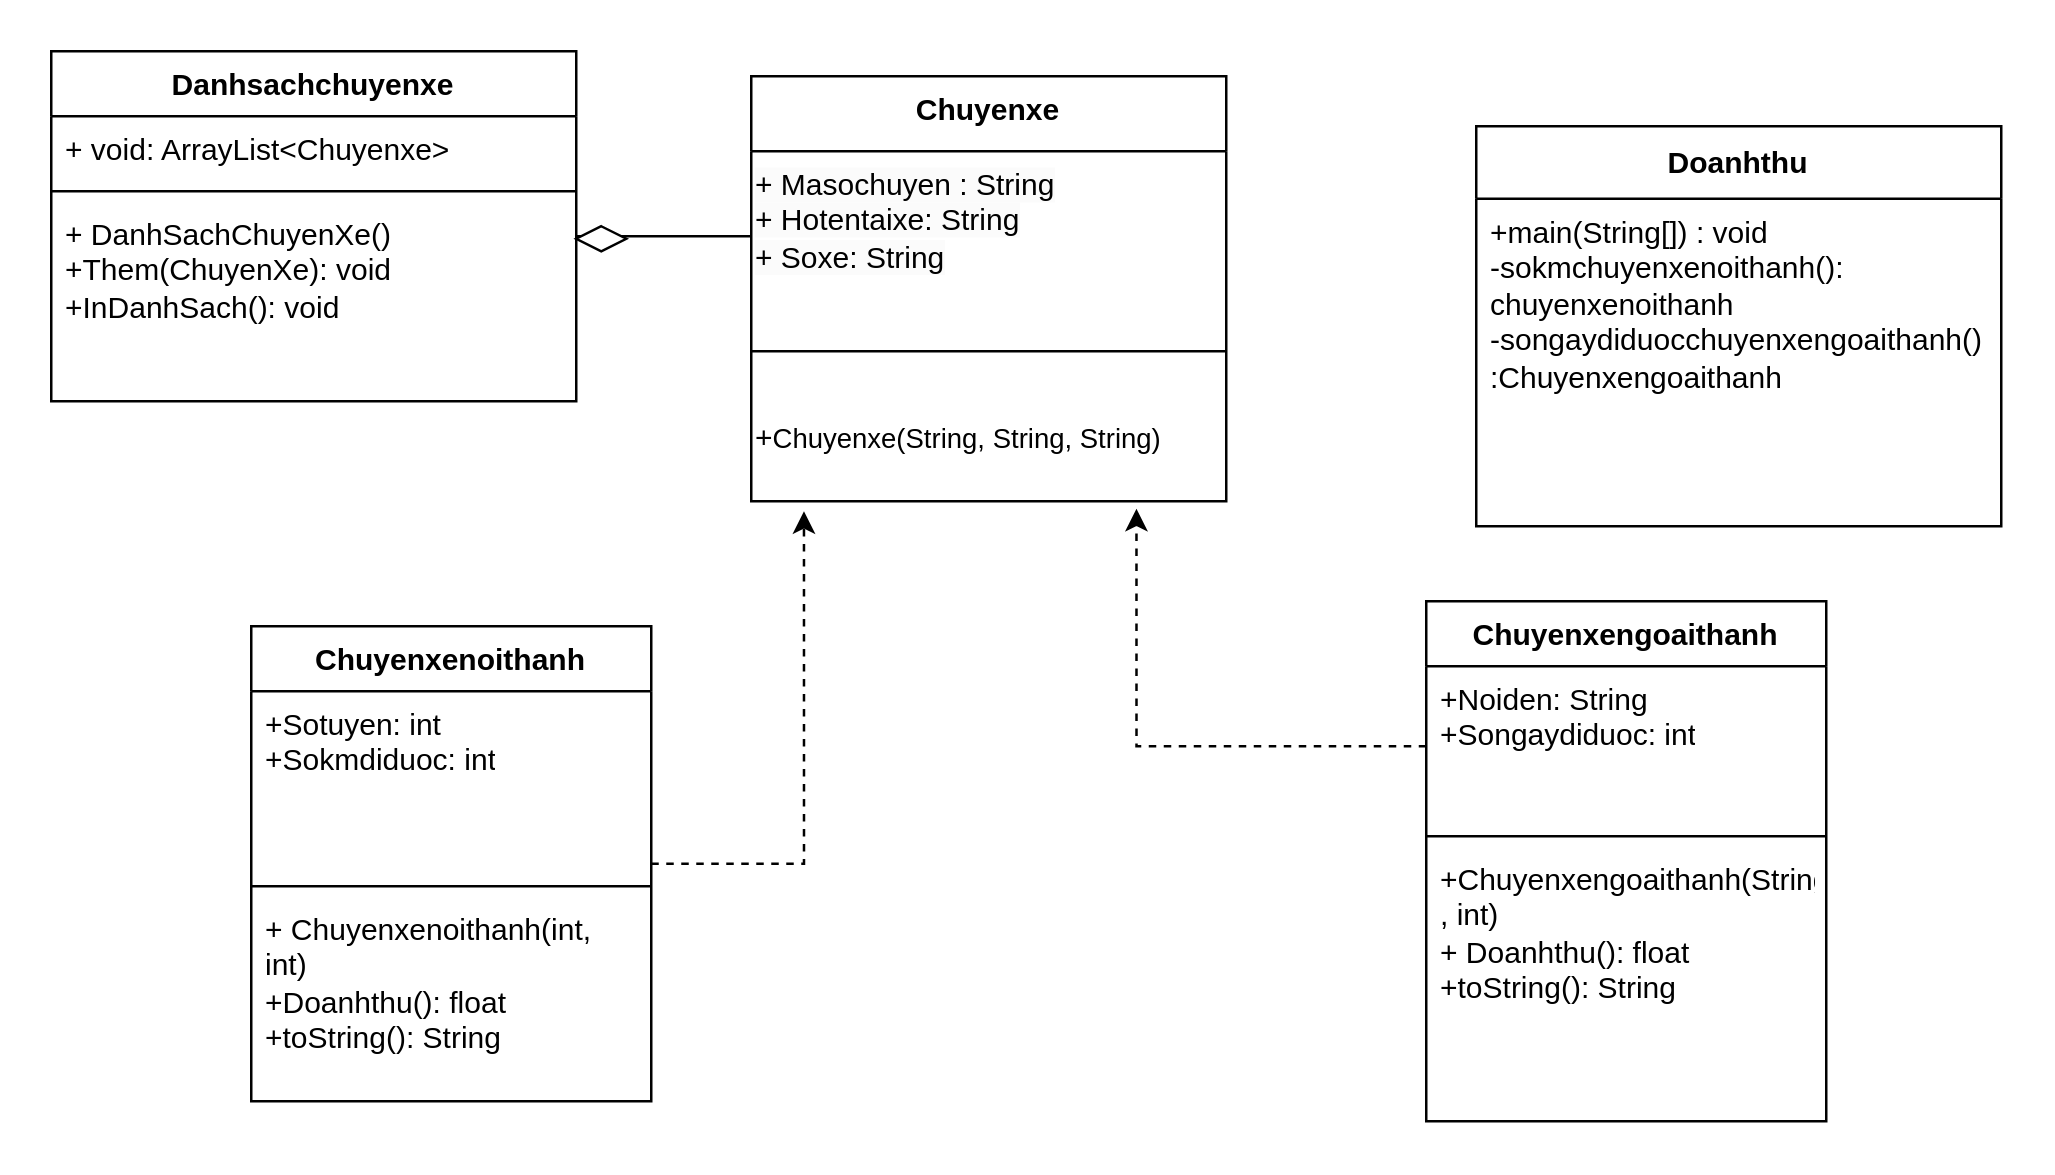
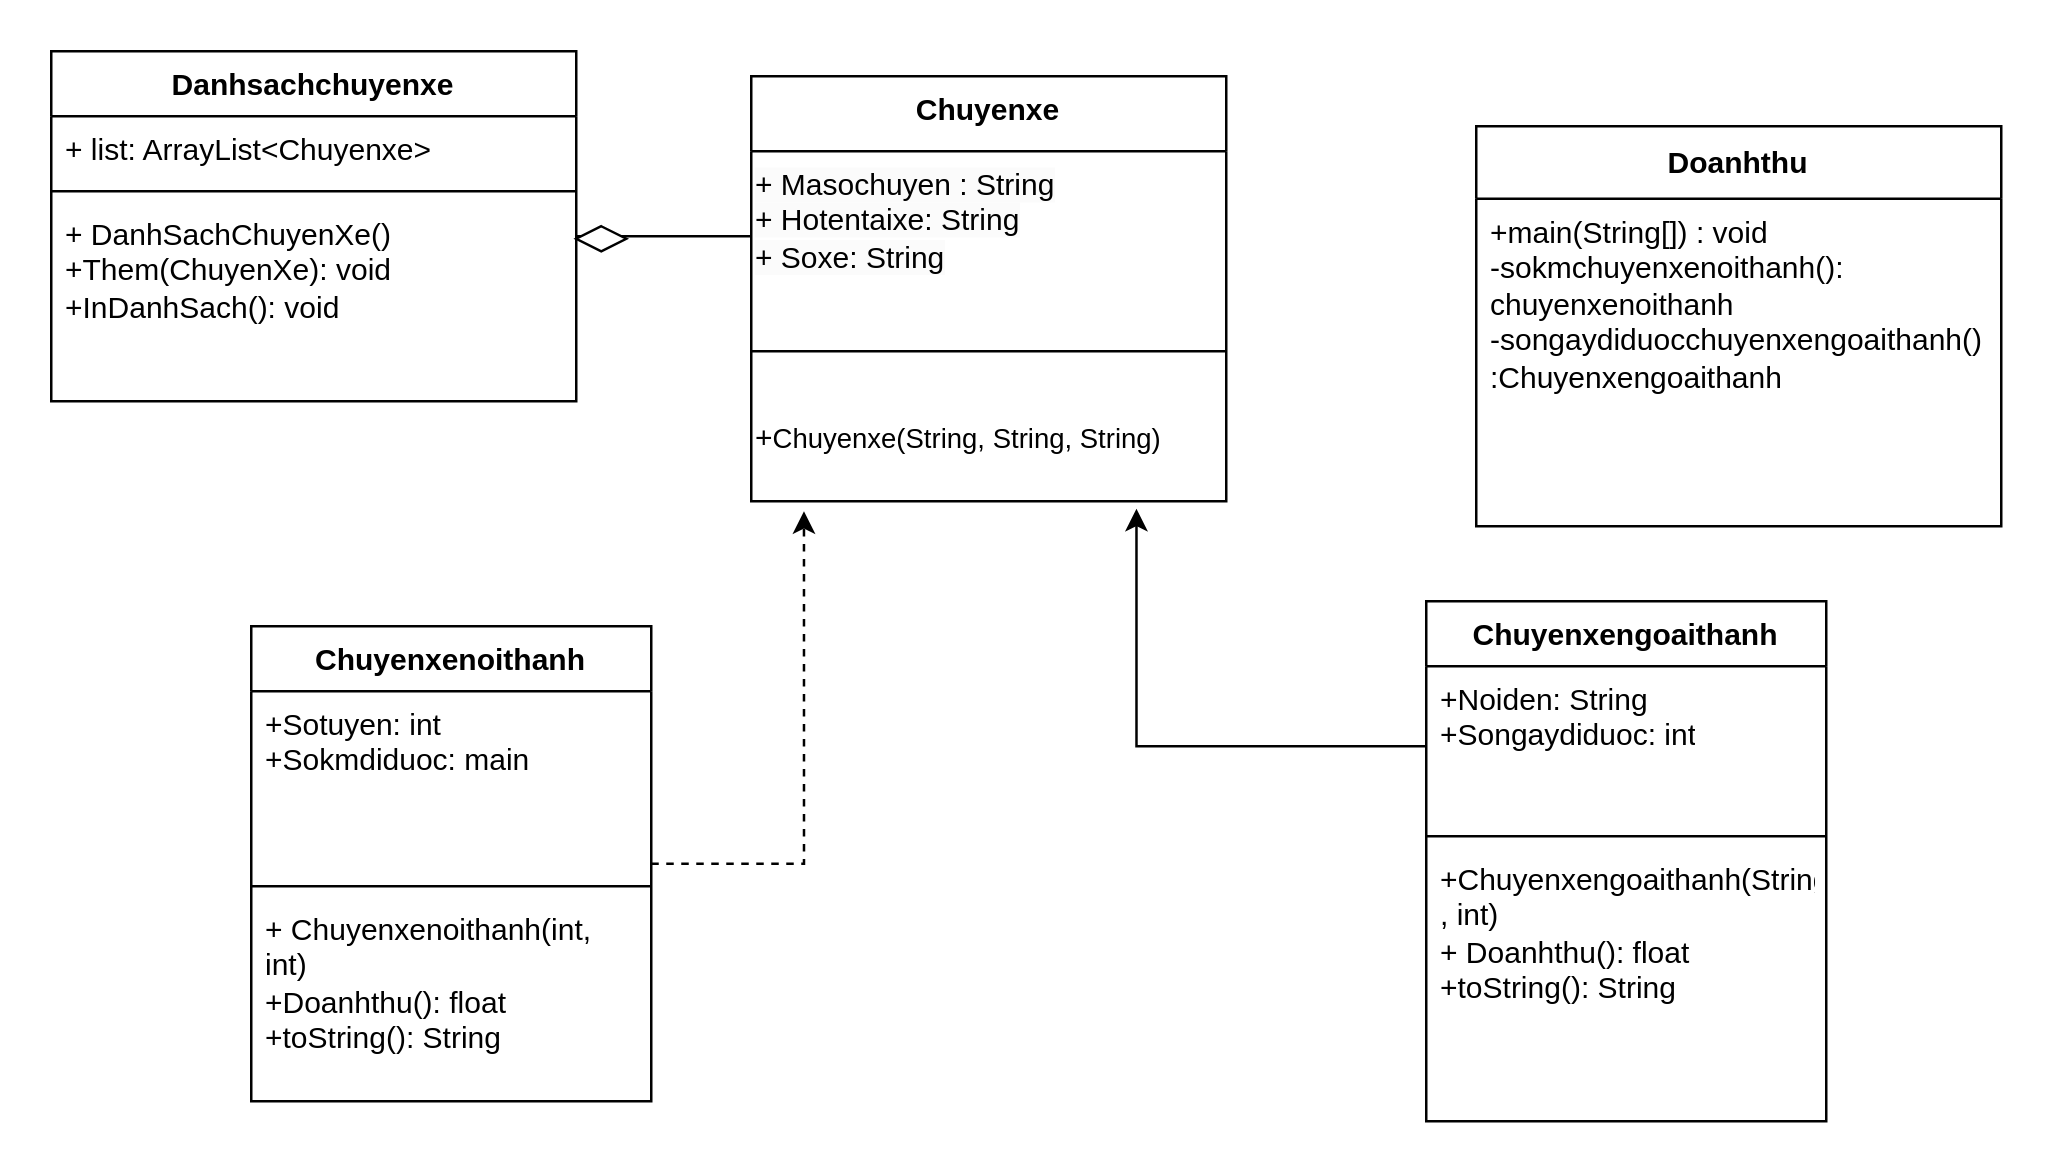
node "+ void: ArrayList<Chuyenxe>": label "+ void: ArrayList<Chuyenxe>" -> "+ list: ArrayList<Chuyenxe>"
node "+Sotuyen: int +Sokmdiduoc: int": label "+Sotuyen: int +Sokmdiduoc: int" -> "+Sotuyen: int +Sokmdiduoc: main"
edge "+Noiden: String +Songaydiduoc: int" -> "+Chuyenxe(String, String, String)": style dashed -> solid
